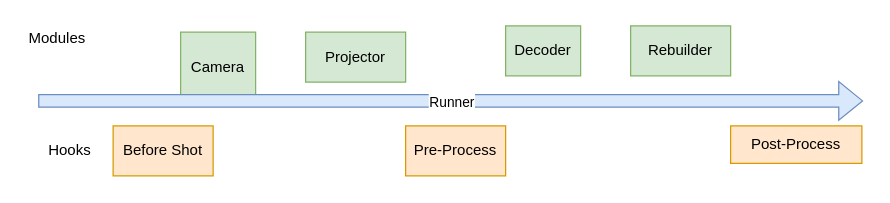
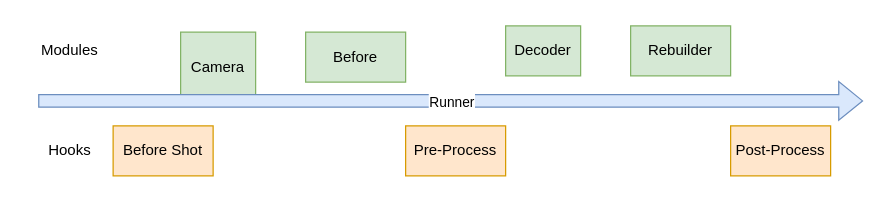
node "Modules": moved (57, 38) -> (69, 51)
node "Projector": label "Projector" -> "Before"
node "Post-Process": size 131x38 -> 100x50
